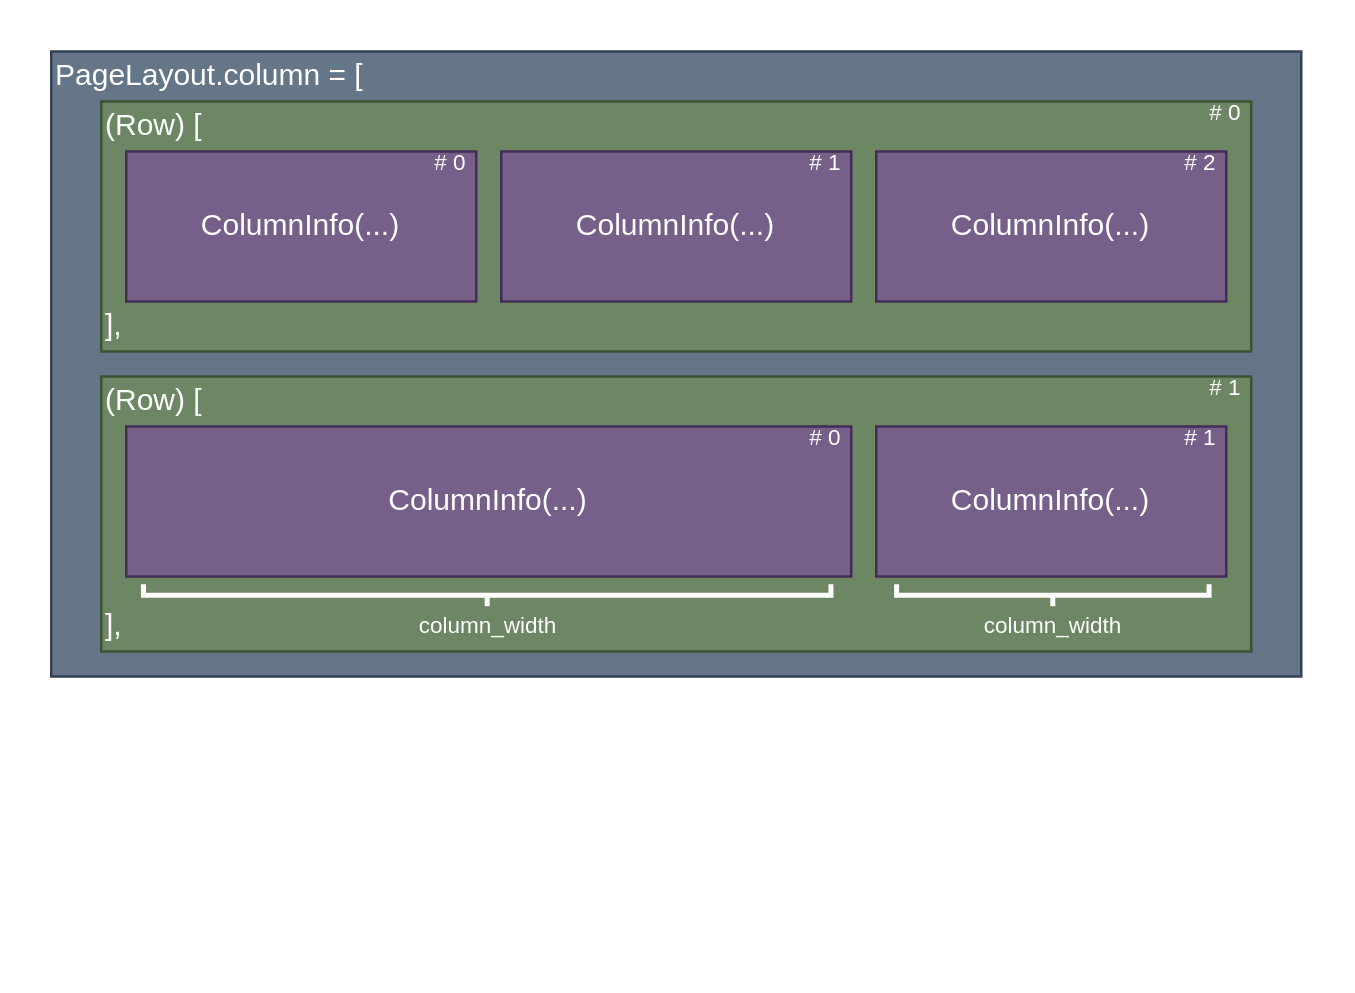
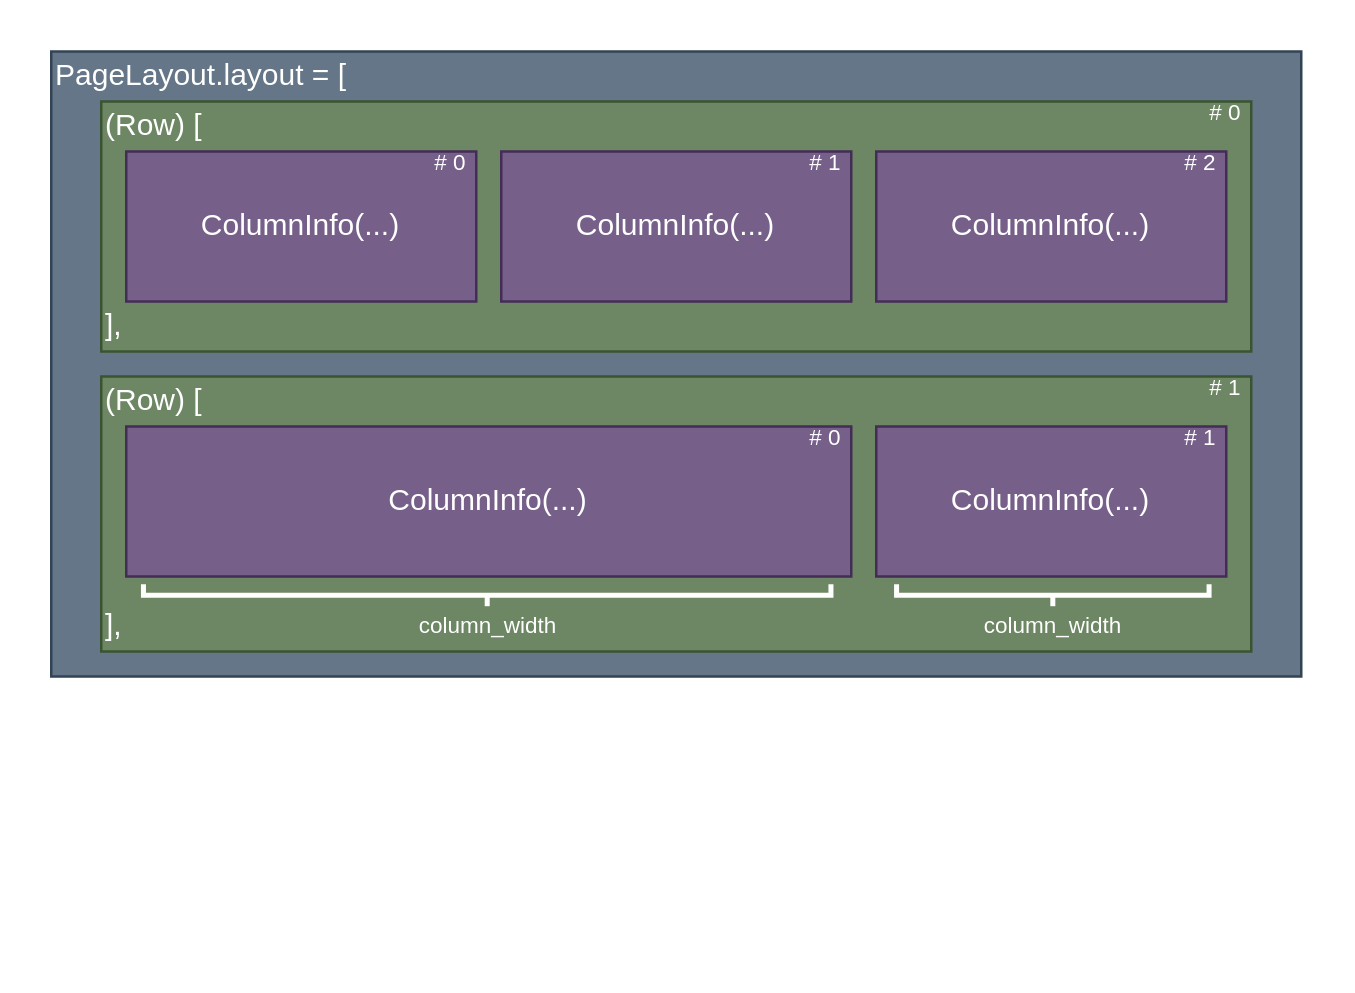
node "PageLayout.column = [": label "PageLayout.column = [" -> "PageLayout.layout = ["
